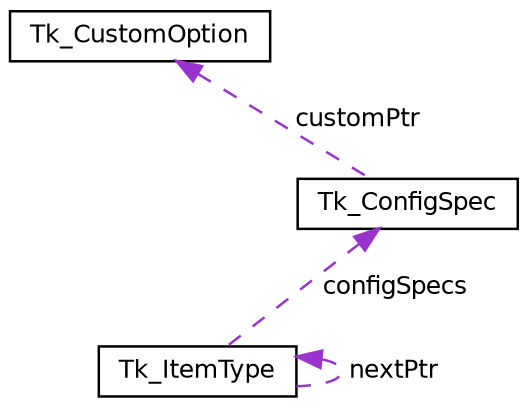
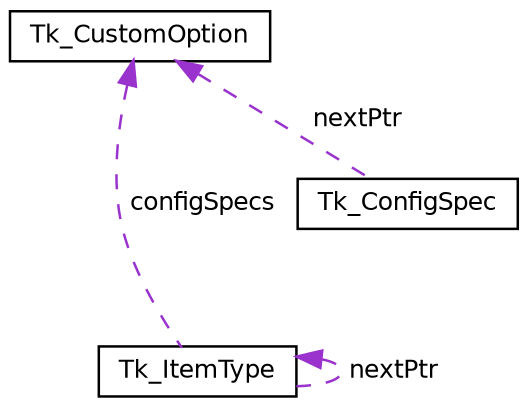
edge "Tk_ConfigSpec" -> "Tk_CustomOption": label " customPtr" -> " nextPtr"
edge "Tk_ItemType" -> "Tk_ConfigSpec": now "Tk_ItemType" -> "Tk_CustomOption"
